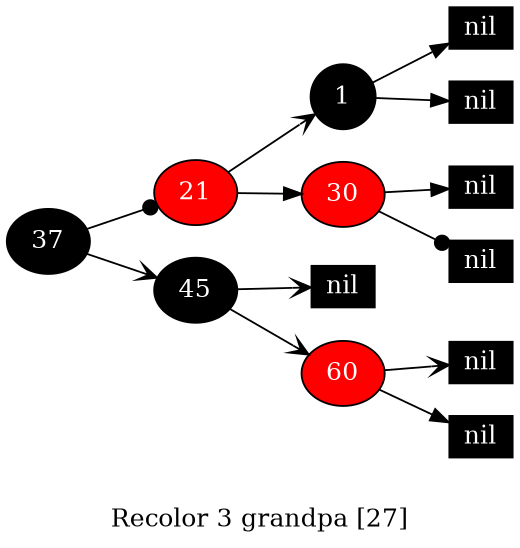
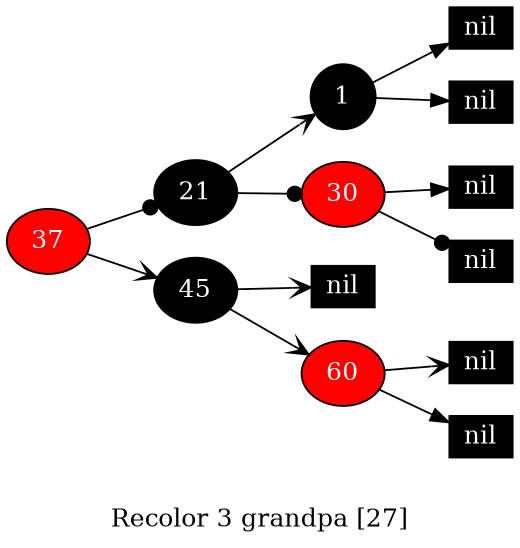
node "21": fillcolor red -> black
edge "21" -> "30": arrowhead normal -> dot
node "37": fillcolor black -> red
